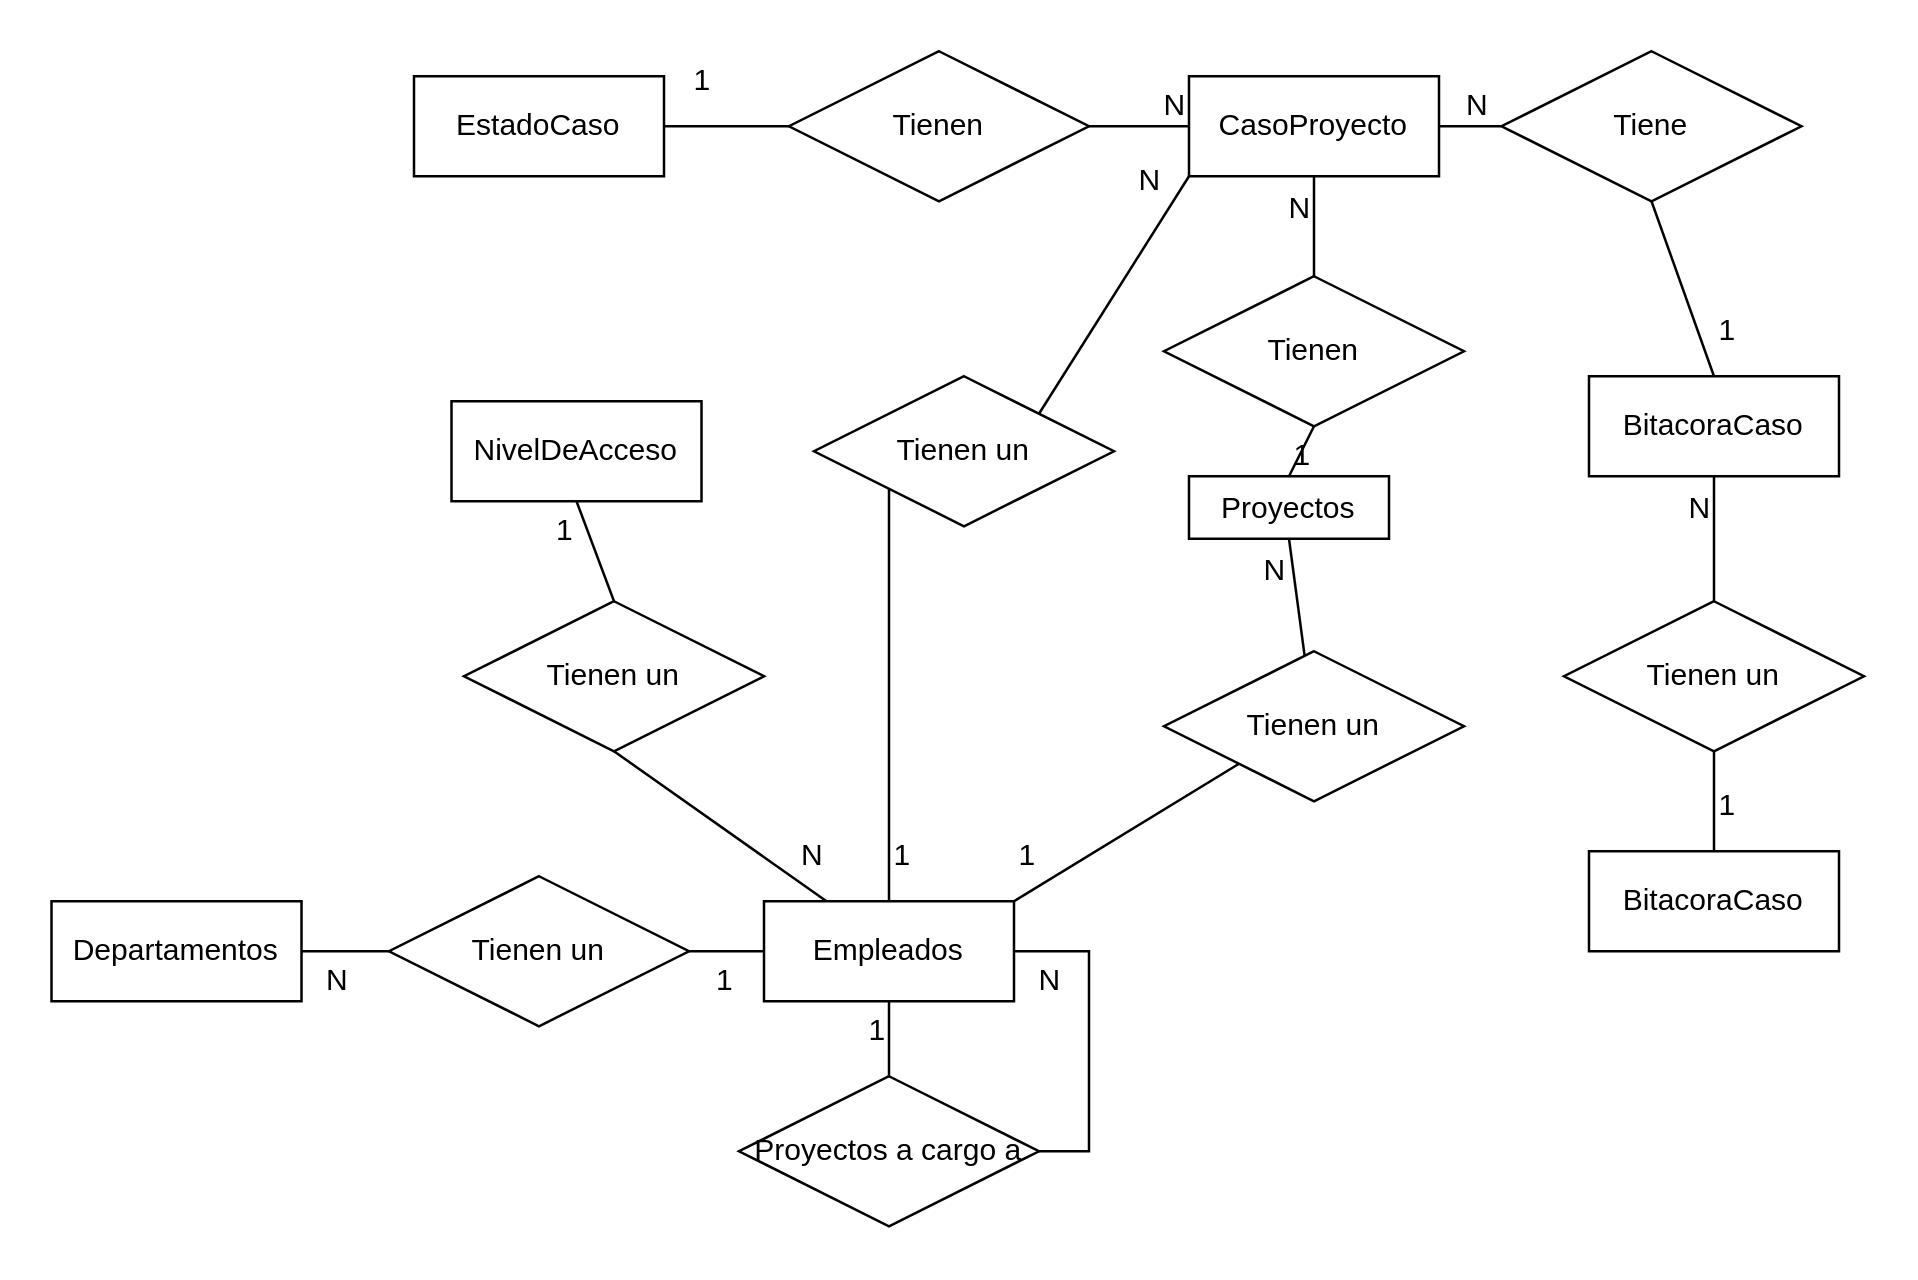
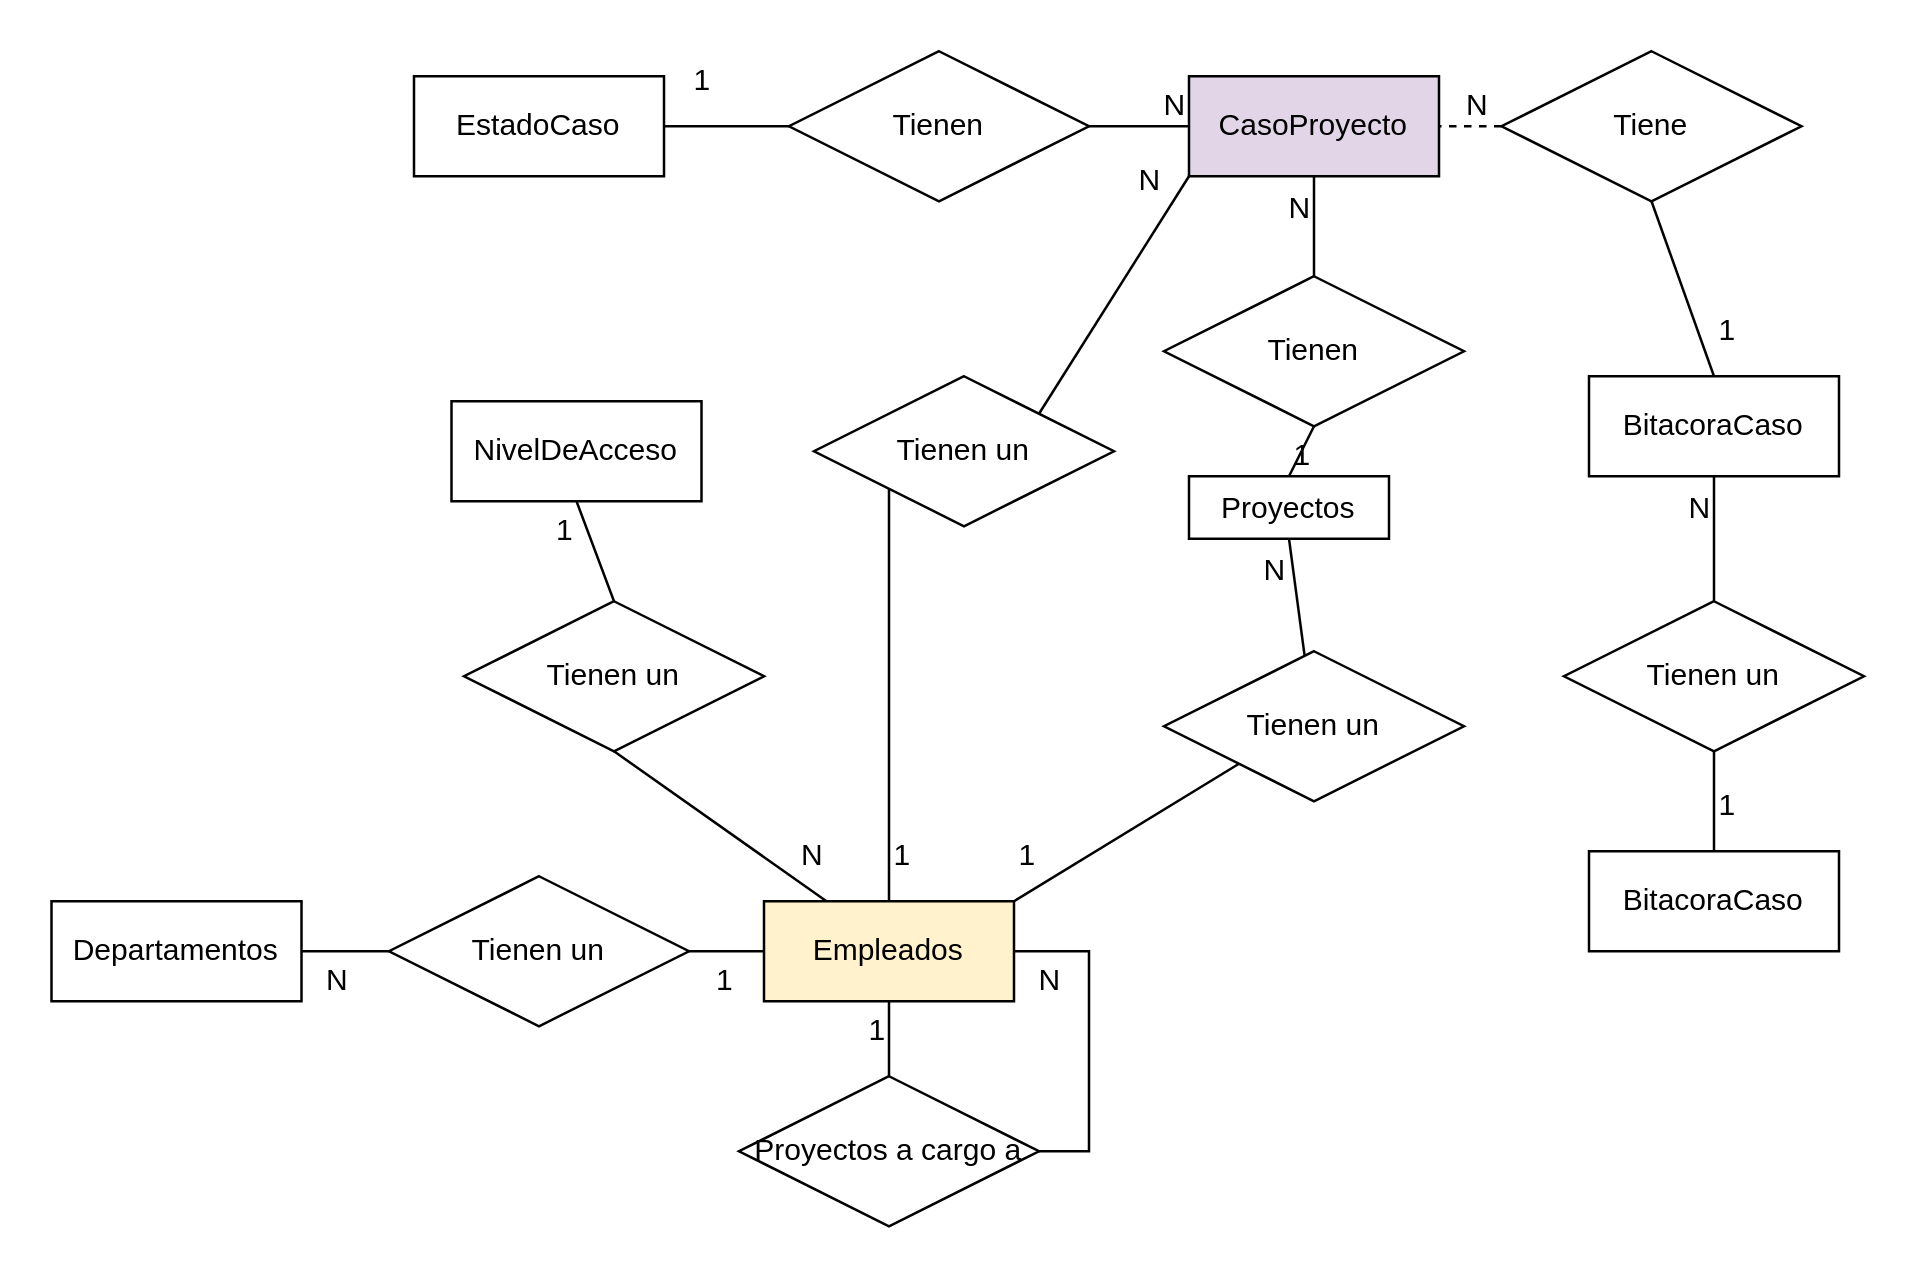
node "CasoProyecto": fillcolor #ffffff -> #e1d5e7
edge "CasoProyecto" -- "Tiene": style solid -> dashed
node "Empleados": fillcolor #ffffff -> #fff2cc
